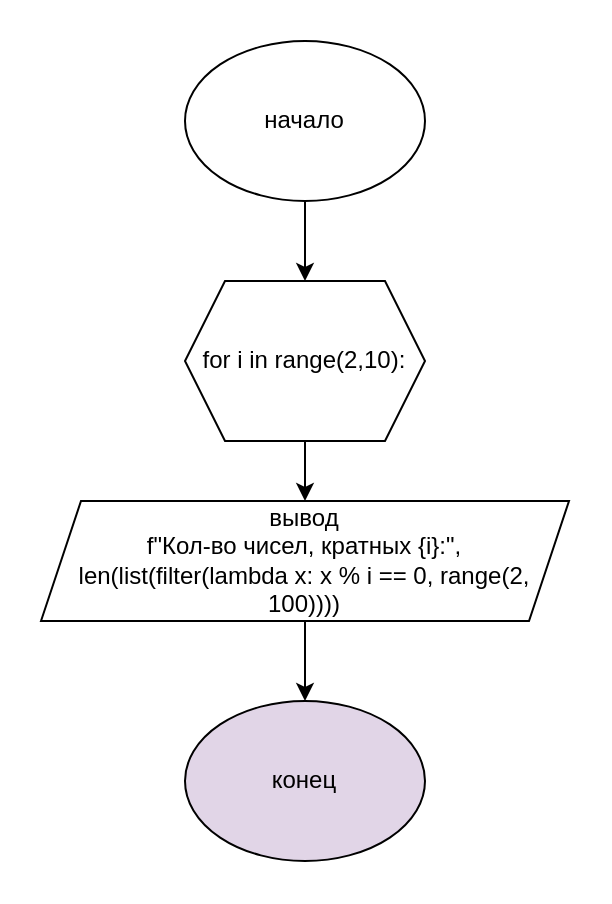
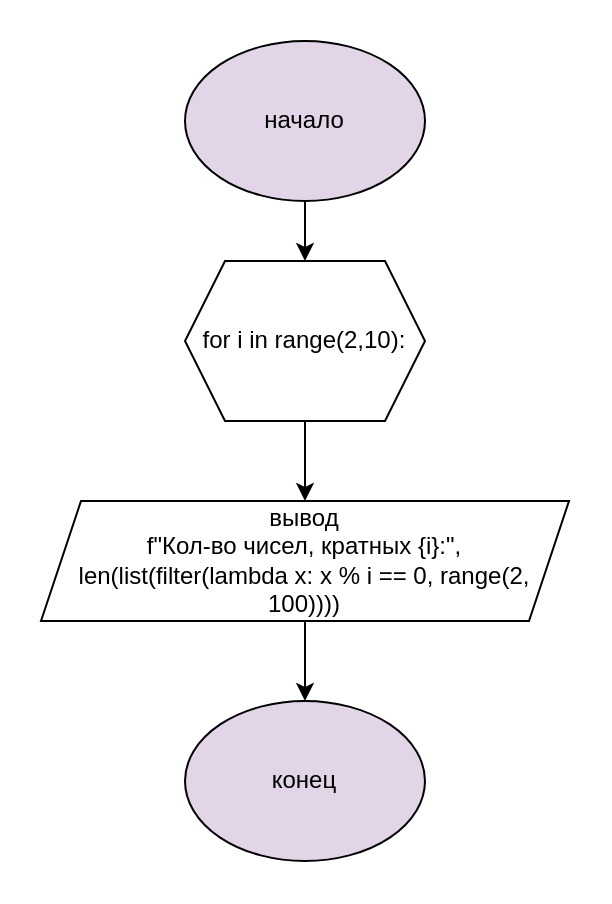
node "начало": fillcolor #ffffff -> #e1d5e7
node "for i in range(2,10):": moved (305, 361) -> (305, 341)
